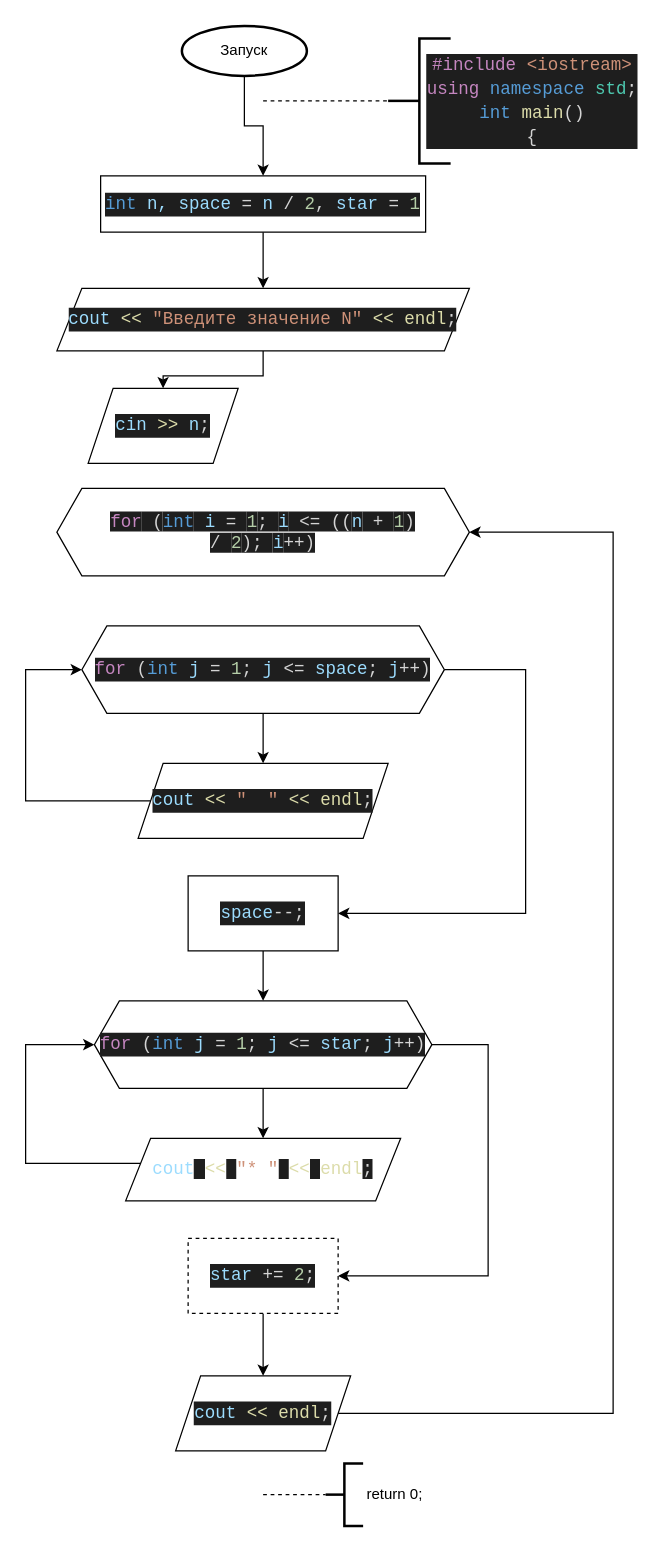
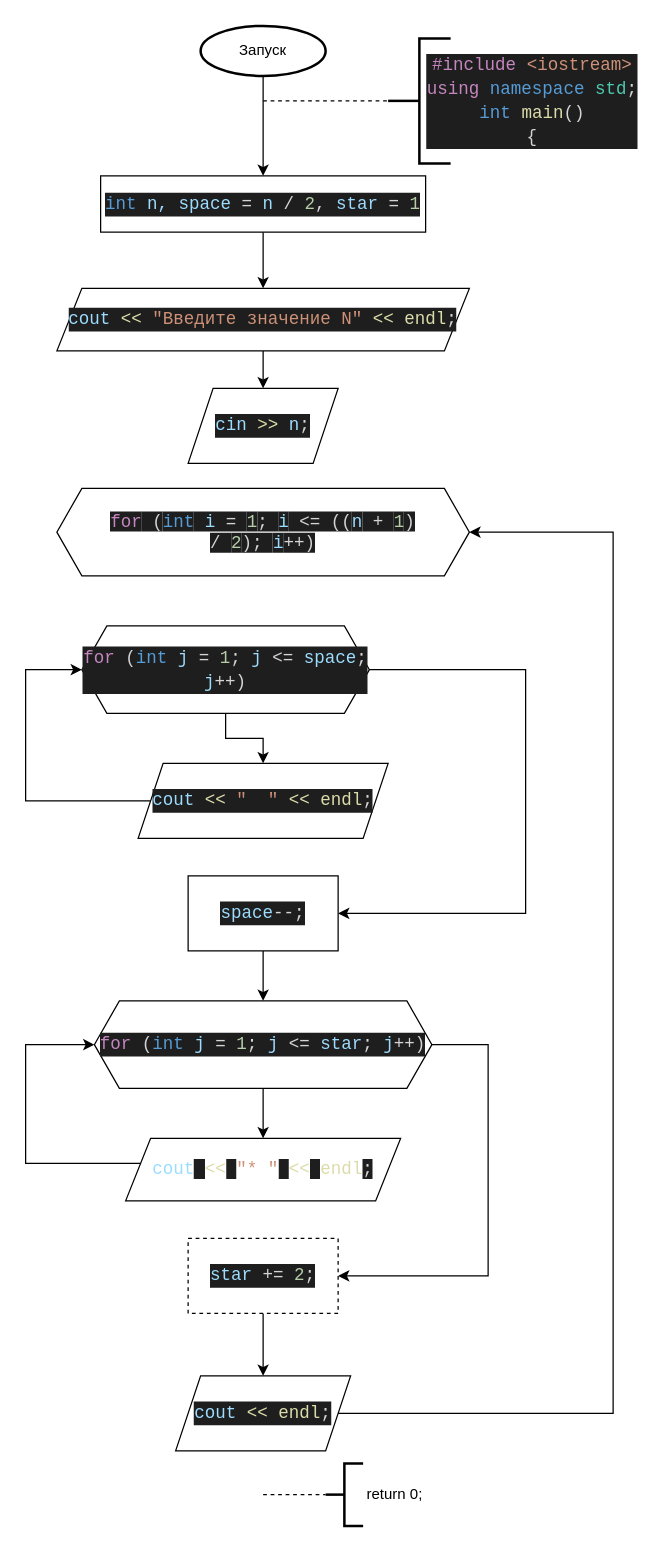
node "Запуск": moved (244, 51) -> (263, 51)
node "cin >> n;": moved (163, 426) -> (263, 426)
node "for (int j = 1; j <= space; j++)": size 363x88 -> 288x88
